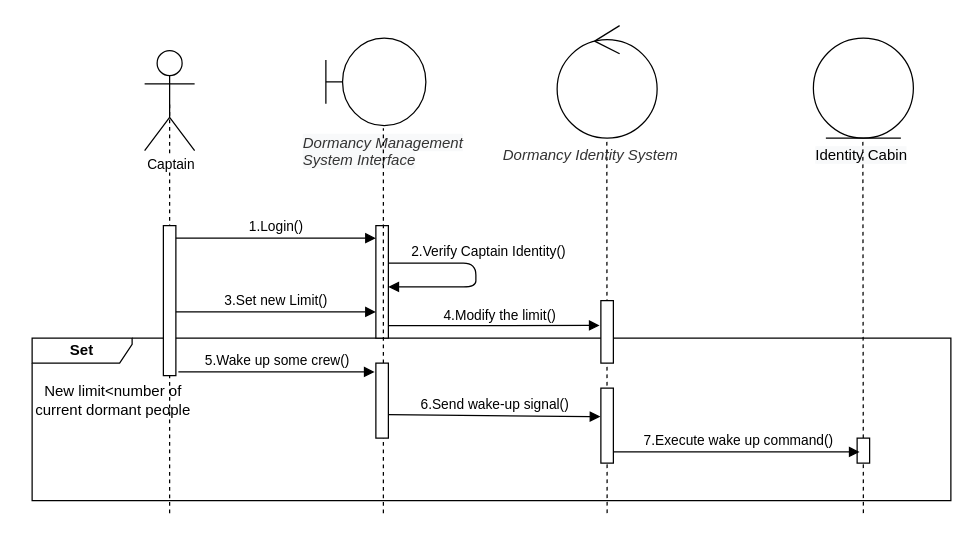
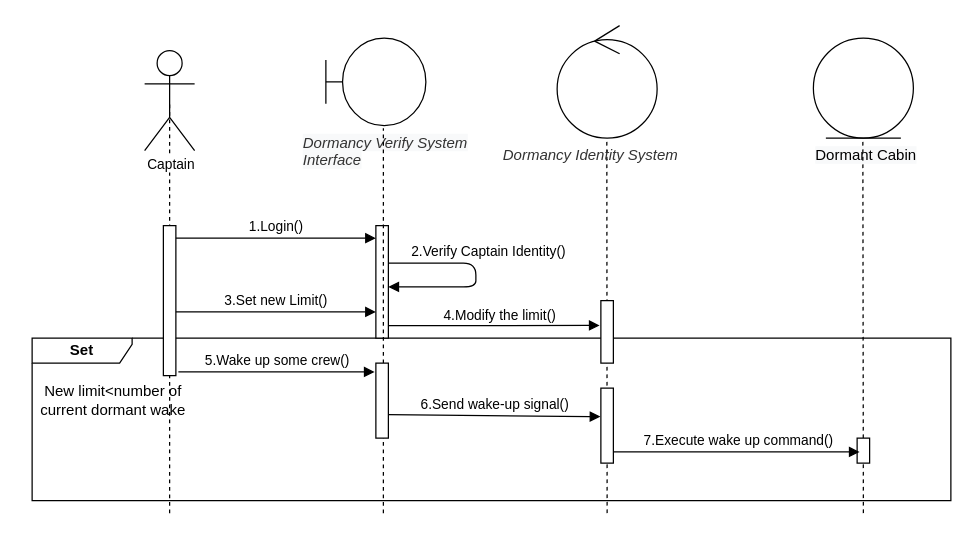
node "Dormancy Management System Interface": label "Dormancy Management System Interface" -> "Dormancy Verify System Interface"
node "Identity Cabin": label "Identity Cabin" -> "Dormant Cabin"
node "New limit<number of current dormant people": label "New limit<number of current dormant people" -> "New limit<number of current dormant wake"
